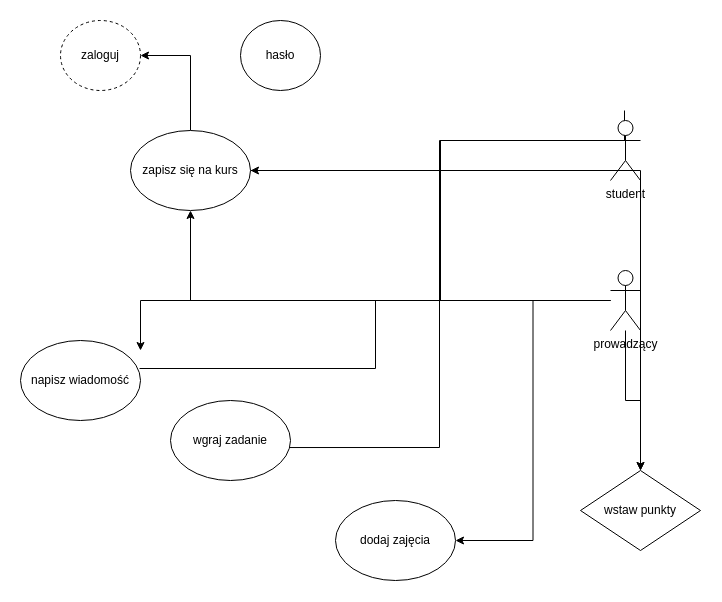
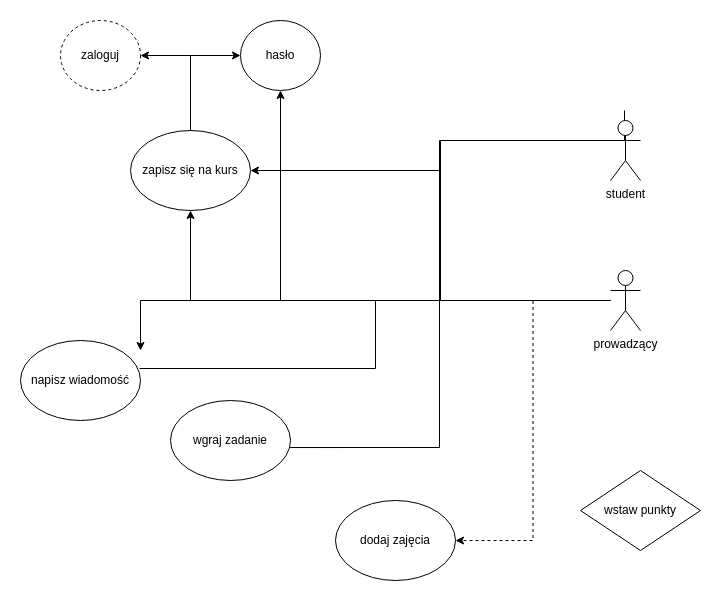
edge "zapisz się na kurs" -> "wstaw punkty": now "zapisz się na kurs" -> "hasło"
edge "prowadzący" -> "wstaw punkty": now "prowadzący" -> "hasło"
edge "prowadzący" -> "dodaj zajęcia": style solid -> dashed
